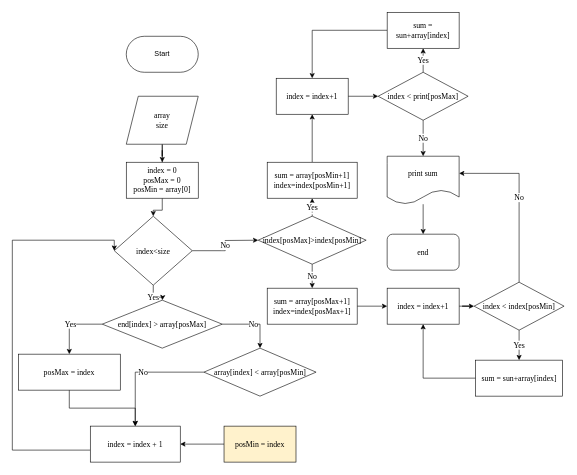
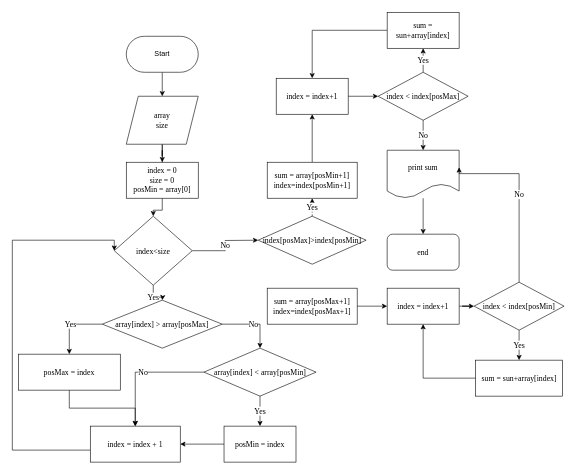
edge "Start" -> "arraysize": added
node "index < print[posMax]": label "index < print[posMax]" -> "index < index[posMax]"
node "index = 0posMax = 0posMin = array[0]": label "index = 0posMax = 0posMin = array[0]" -> "index = 0size = 0posMin = array[0]"
node "print sum": moved (423, 180) -> (423, 174)
edge "index[posMax]>index[posMin]" -> "sum = array[posMax+1] index=index[posMax+1]": removed, label "No"
node "end[index] > array[posMax]": label "end[index] > array[posMax]" -> "array[index] > array[posMax]"
edge "array[index] < array[posMin]" -> "posMin = index": added, label "Yes"
node "posMin = index": fillcolor #fff2cc -> #ffffff
